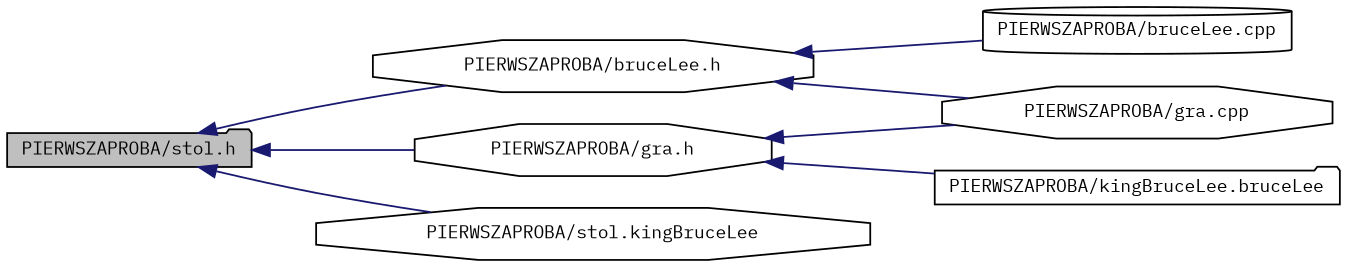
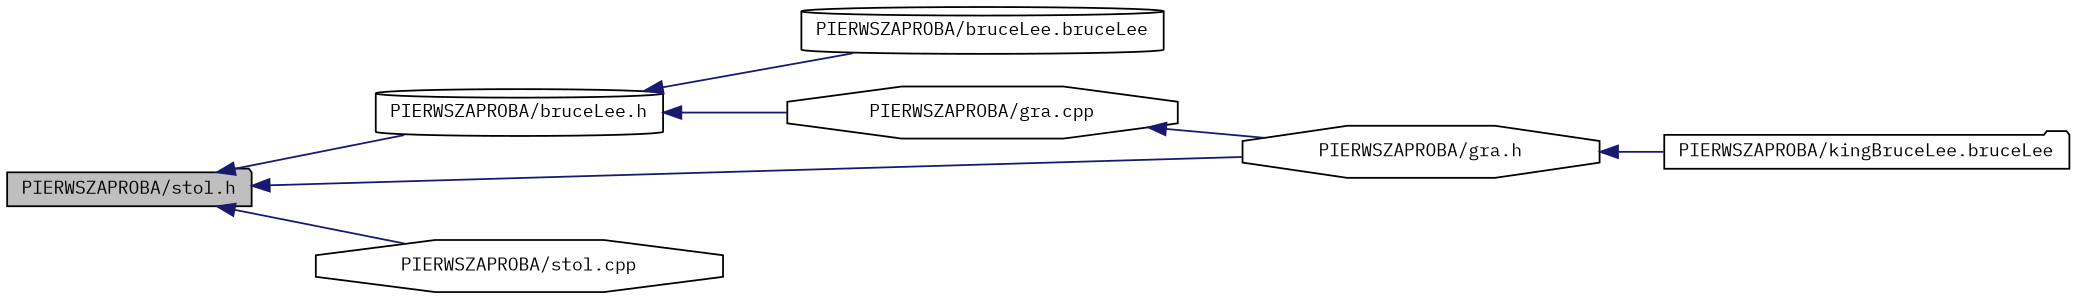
node "PIERWSZAPROBA/bruceLee.cpp": label "PIERWSZAPROBA/bruceLee.cpp" -> "PIERWSZAPROBA/bruceLee.bruceLee"
node "PIERWSZAPROBA/bruceLee.h": shape octagon -> cylinder
edge "PIERWSZAPROBA/gra.cpp" -> "PIERWSZAPROBA/gra.h": reversed
node "PIERWSZAPROBA/stol.kingBruceLee": label "PIERWSZAPROBA/stol.kingBruceLee" -> "PIERWSZAPROBA/stol.cpp"
